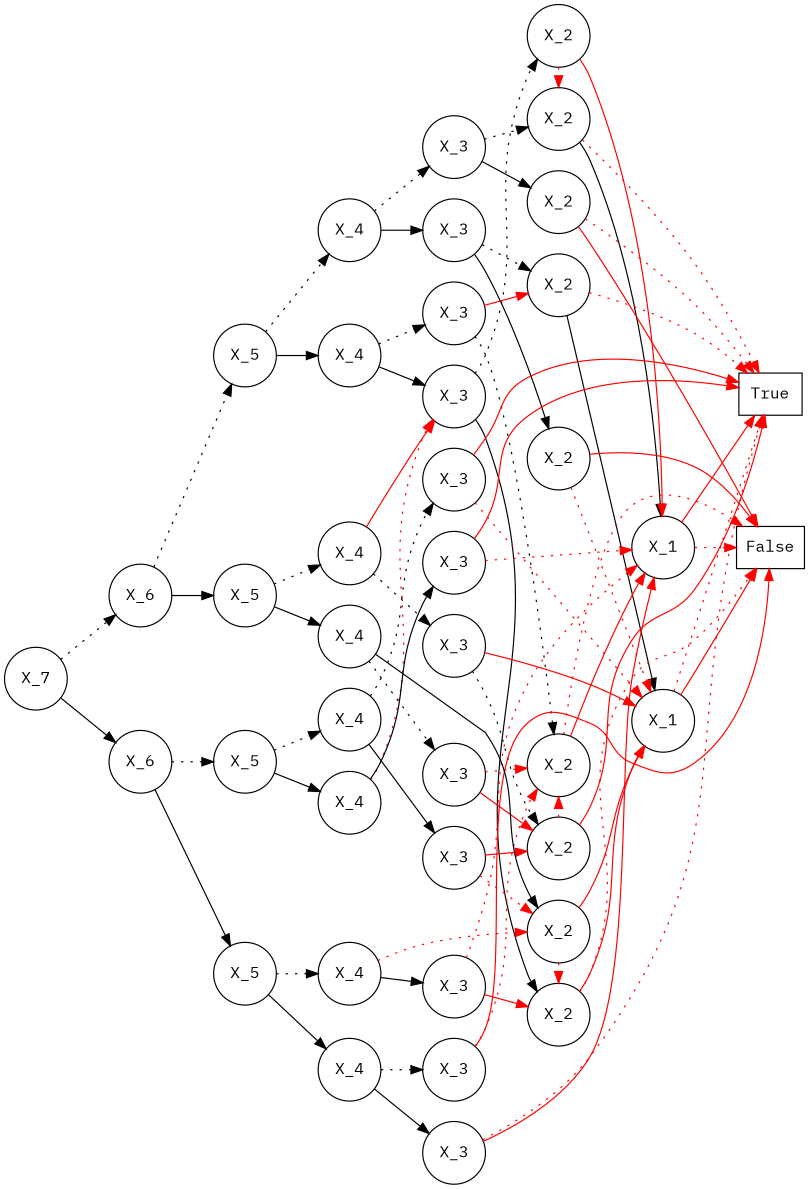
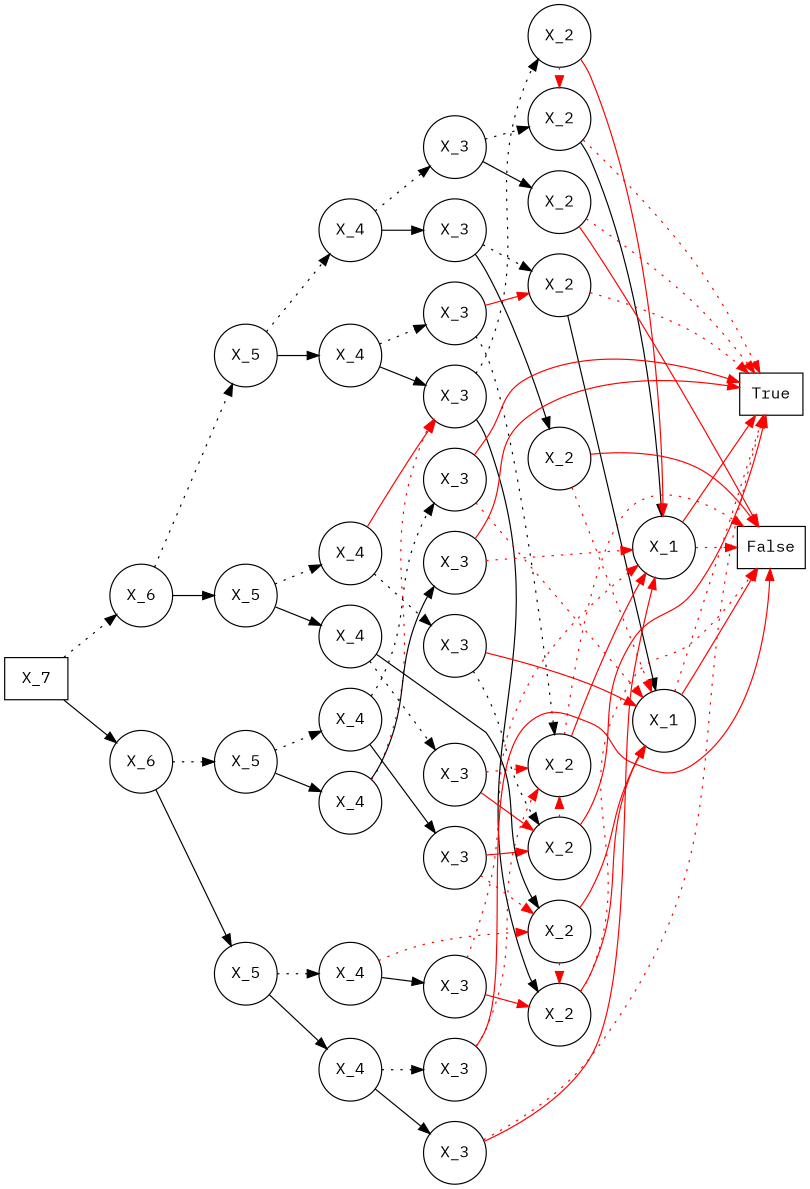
node "X_7": shape circle -> box
